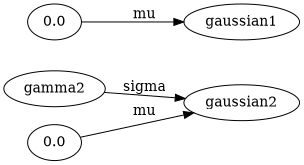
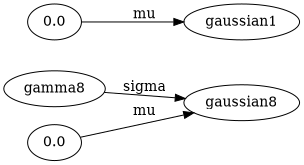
node "gamma2": label "gamma2" -> "gamma8"
node "gaussian2": label "gaussian2" -> "gaussian8"
